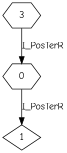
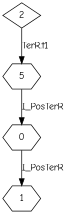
node "2": added
node "3": label "3" -> "5"
node "1": shape diamond -> hexagon
